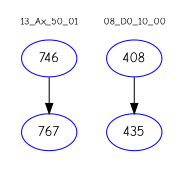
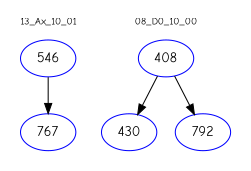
cluster "13_Ax_50_01": label "13_Ax_50_01" -> "13_Ax_10_01"
node "746": label "746" -> "546"
node "435": label "435" -> "430"
node "792": added
